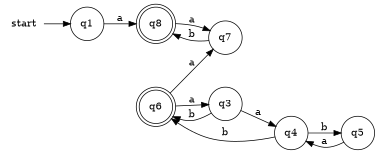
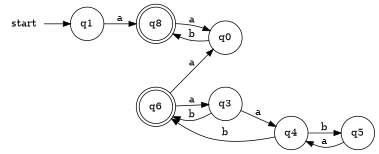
node "q7": label "q7" -> "q0"
